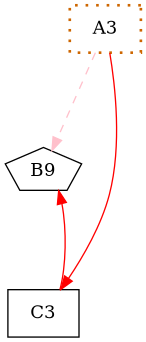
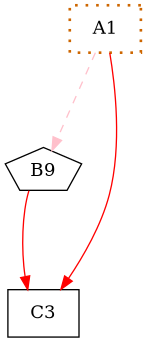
node "A3": label "A3" -> "A1"
edge "C3" -> "B9": reversed
